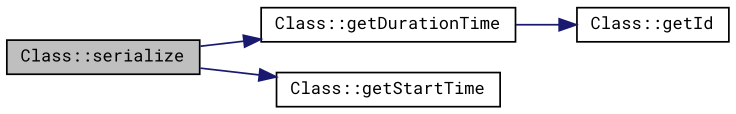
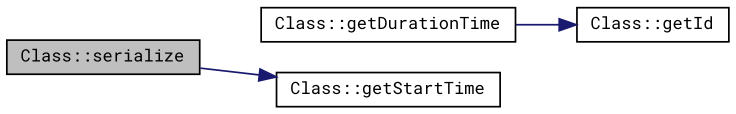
edge "Class::serialize" -> "Class::getDurationTime": removed
